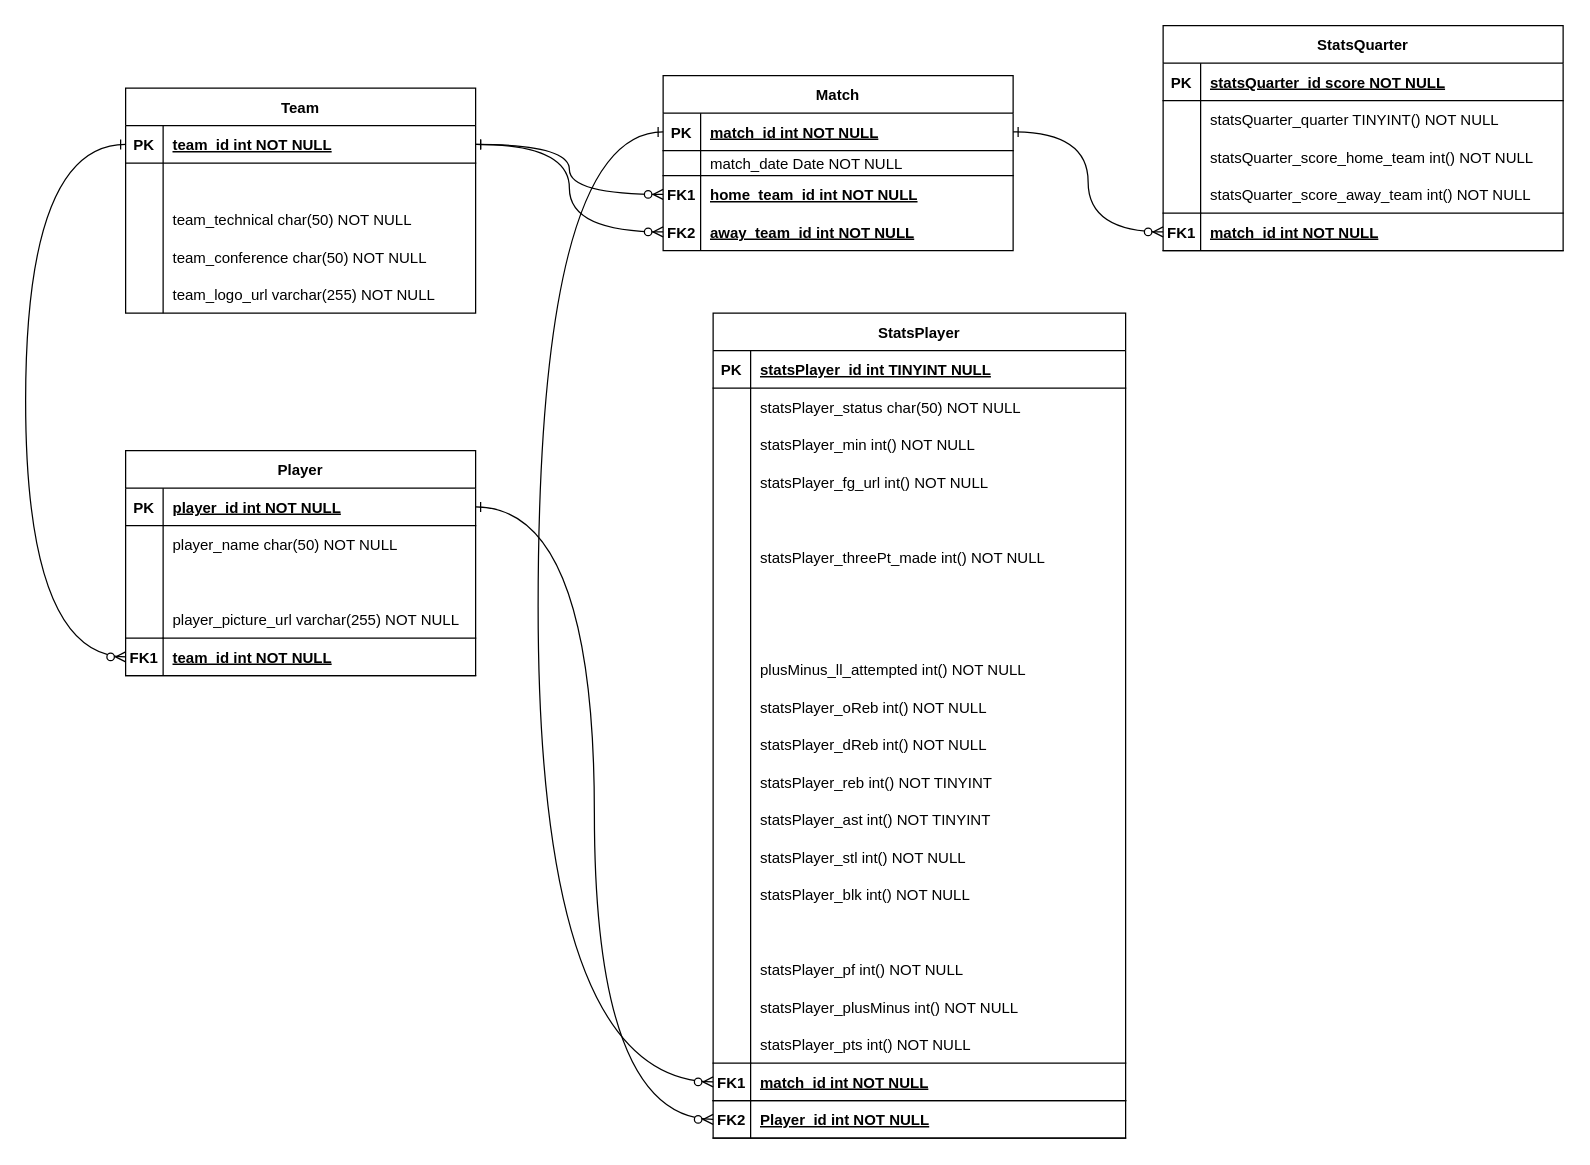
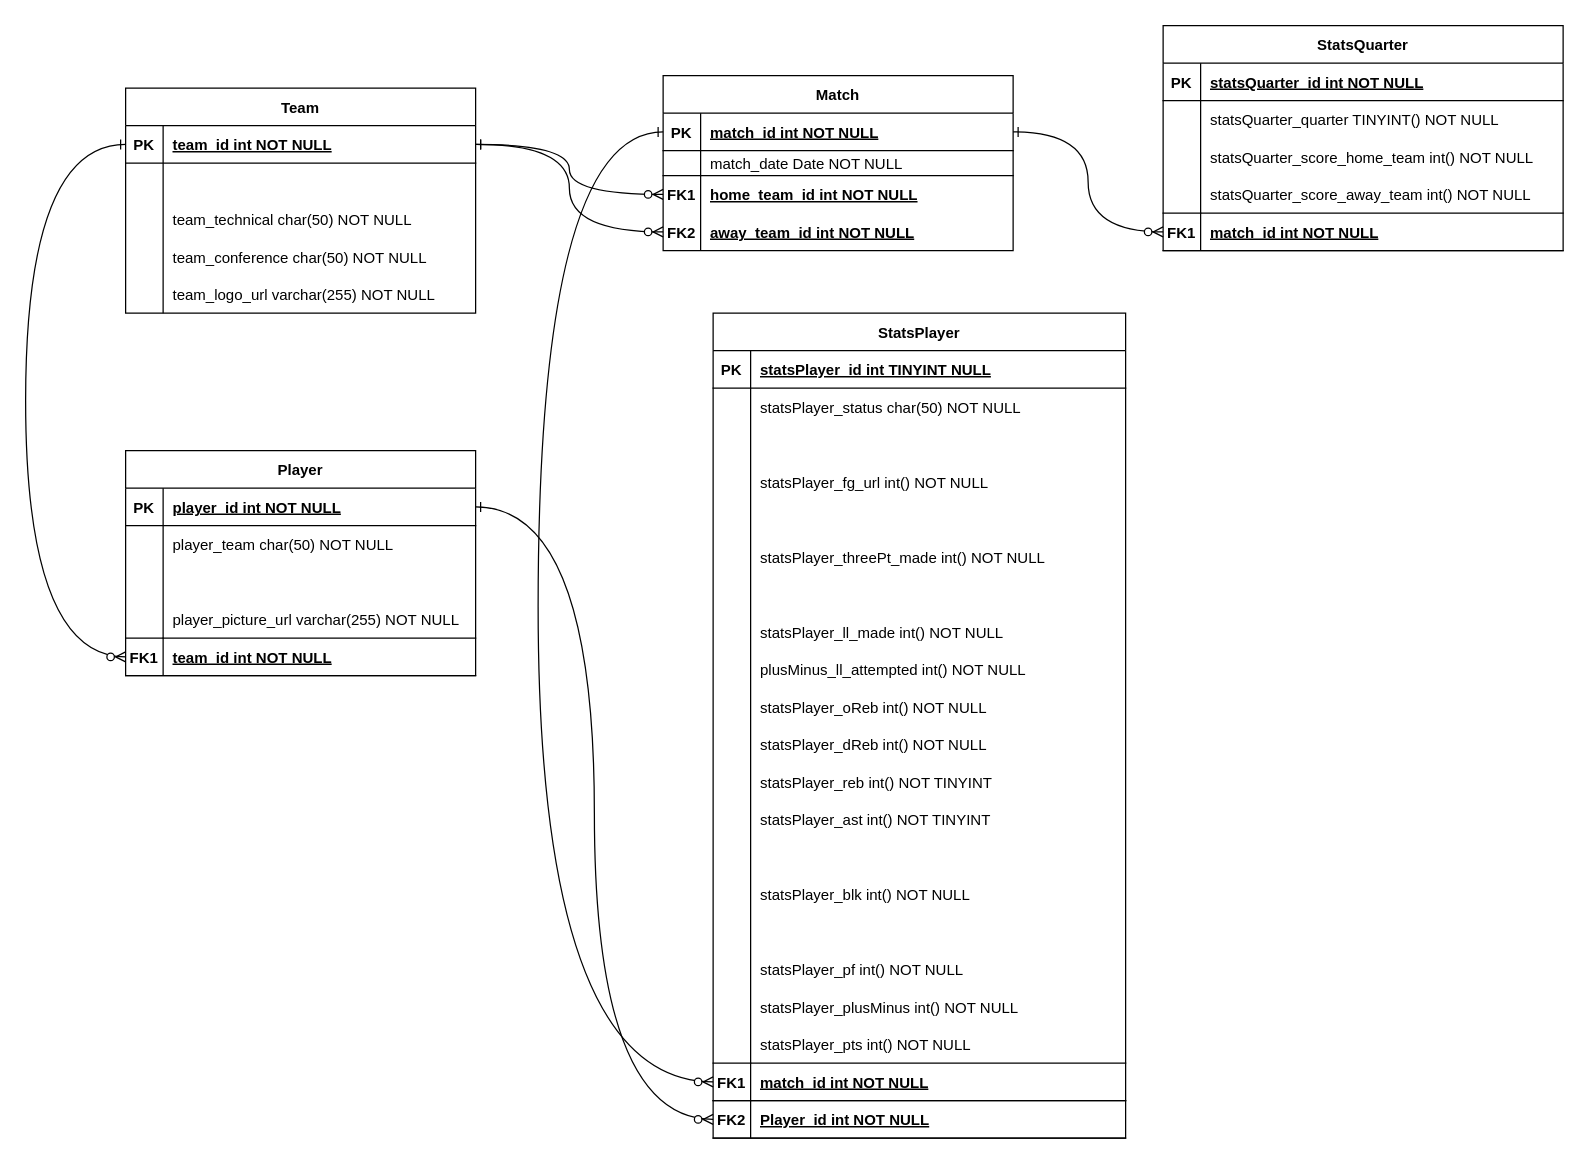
node "statsQuarter_id score NOT NULL": label "statsQuarter_id score NOT NULL" -> "statsQuarter_id int NOT NULL"
node "statsPlayer_min int() NOT NULL": removed
node "player_name char(50) NOT NULL": label "player_name char(50) NOT NULL" -> "player_team char(50) NOT NULL"
node "statsPlayer_ll_made int() NOT NULL": added
node "statsPlayer_stl int() NOT NULL": removed
